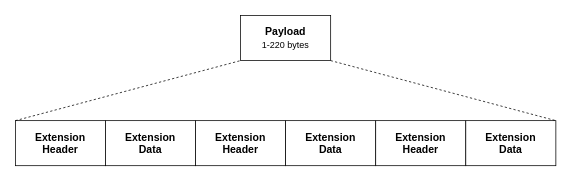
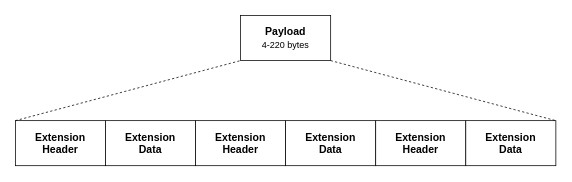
node "Payload 1-220 bytes": label "Payload 1-220 bytes" -> "Payload 4-220 bytes"
